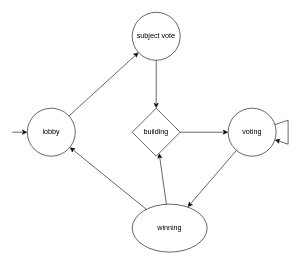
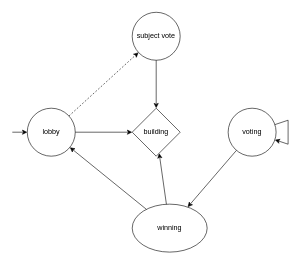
edge "lobby" -> "subject vote": style solid -> dashed
edge "lobby" -> "building": added
edge "building" -> "voting": removed
